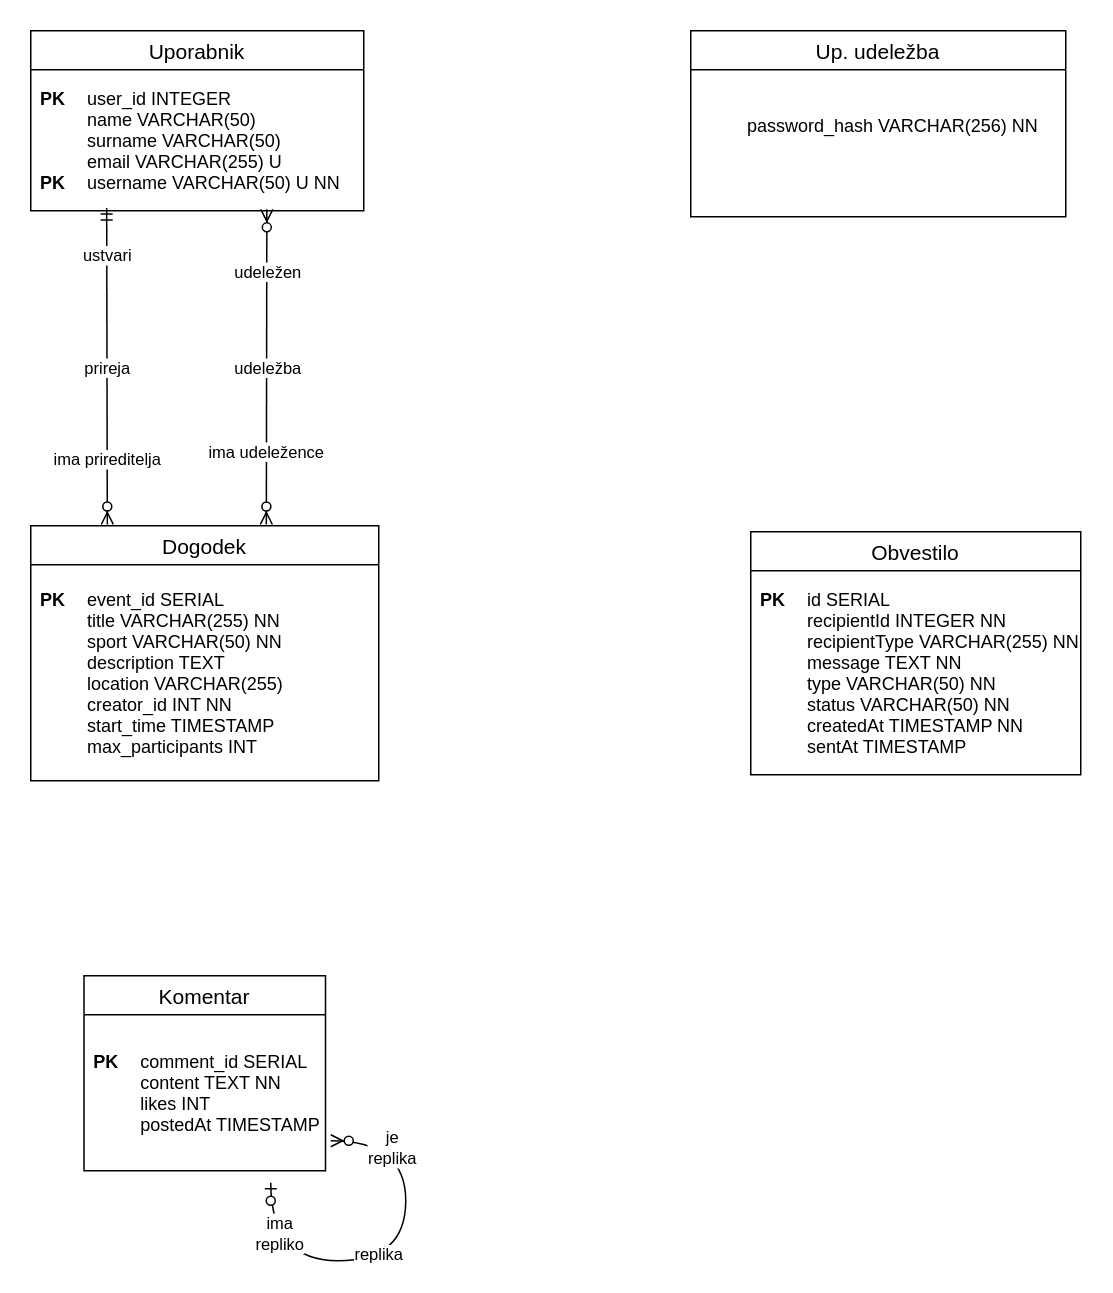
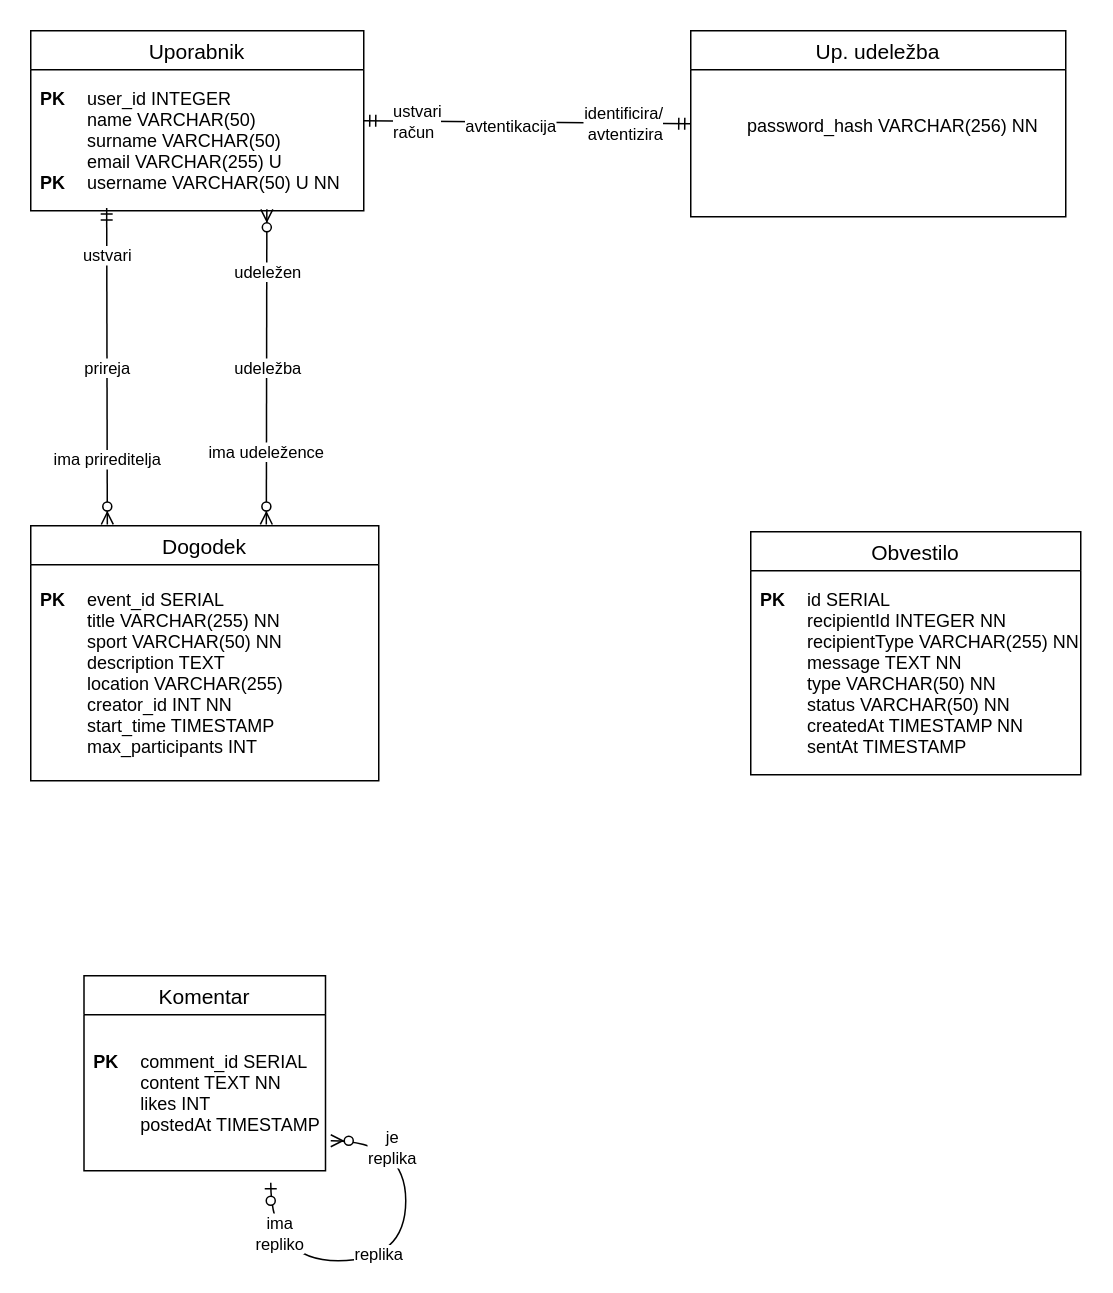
edge "Uporabnik" -- "Up. udeležba": added, labels "ustvari račun", "avtentikacija", "identificira/ avtentizira"
